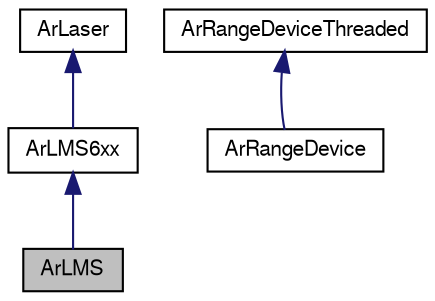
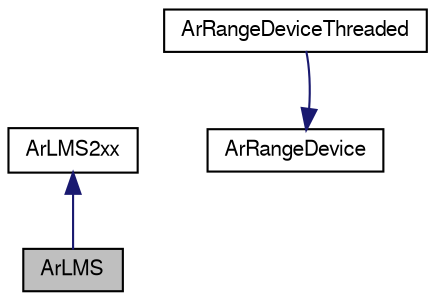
node "ArLaser": removed
edge "ArRangeDevice" -> "ArRangeDeviceThreaded": reversed
node "ArLMS6xx": label "ArLMS6xx" -> "ArLMS2xx"
